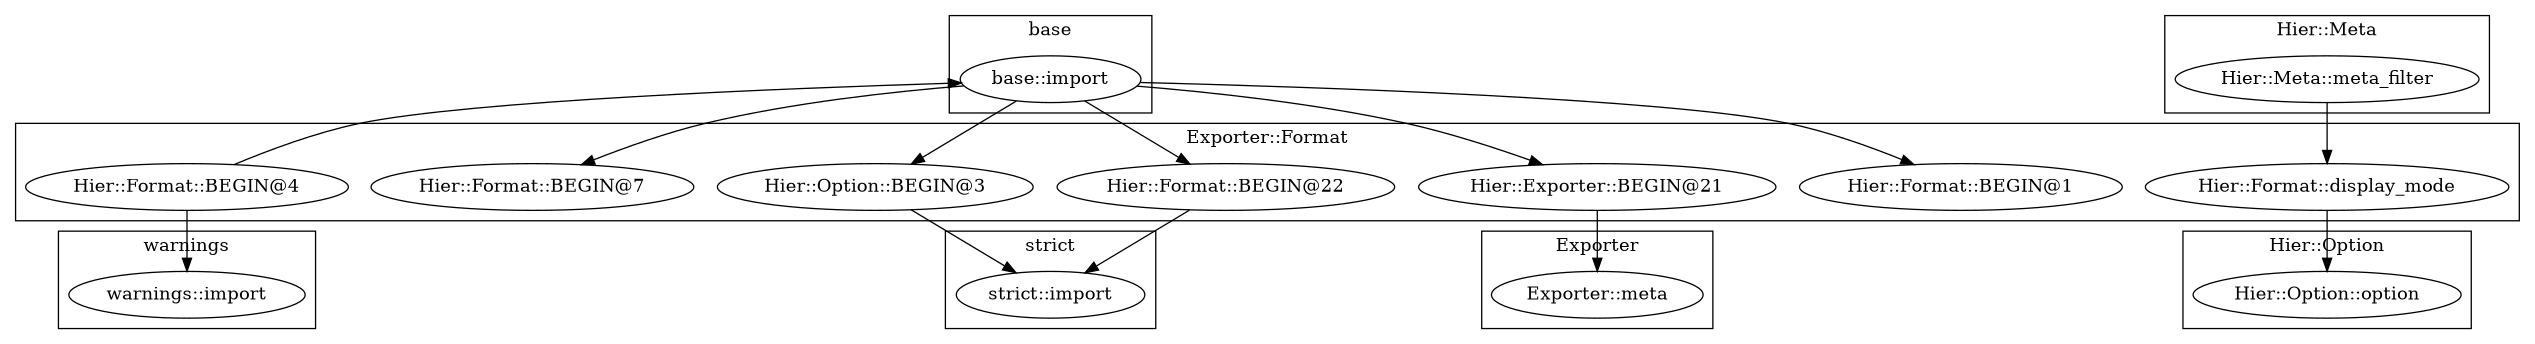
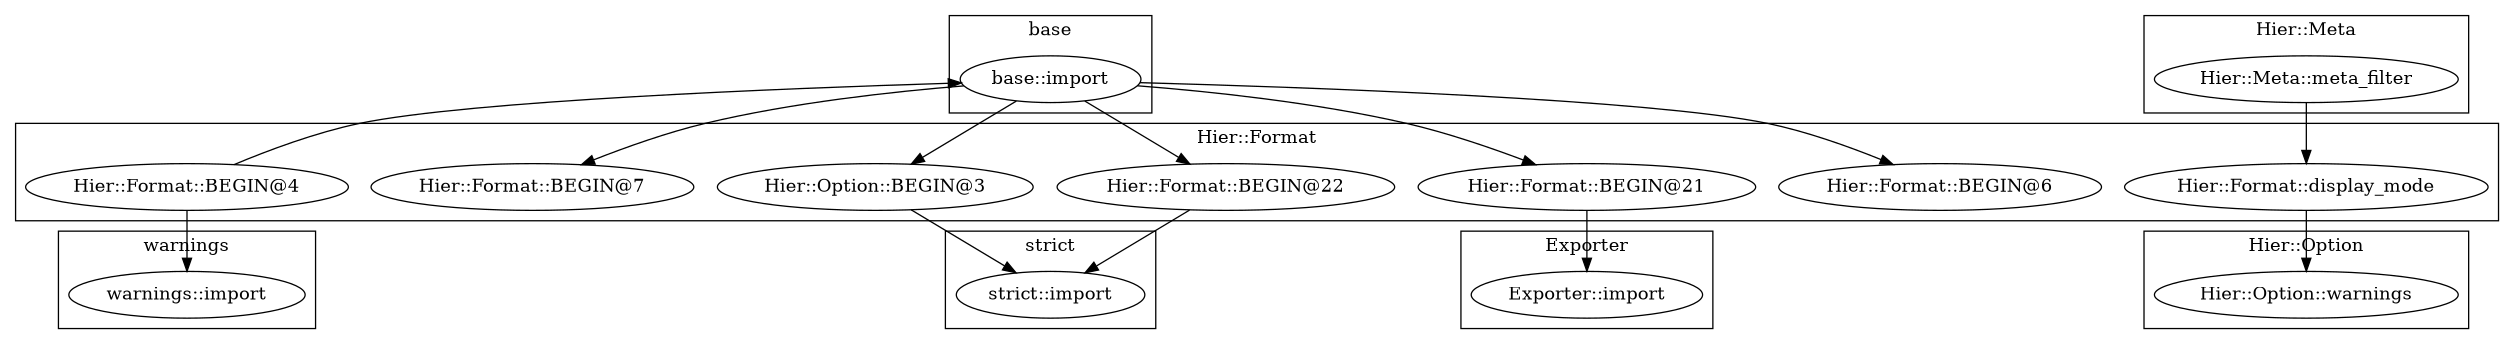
cluster "Exporter::Format": label "Exporter::Format" -> "Hier::Format"
node "Hier::Exporter::BEGIN@21": label "Hier::Exporter::BEGIN@21" -> "Hier::Format::BEGIN@21"
node "Hier::Format::BEGIN@1": label "Hier::Format::BEGIN@1" -> "Hier::Format::BEGIN@6"
node "Exporter::meta": label "Exporter::meta" -> "Exporter::import"
node "Hier::Option::option": label "Hier::Option::option" -> "Hier::Option::warnings"
